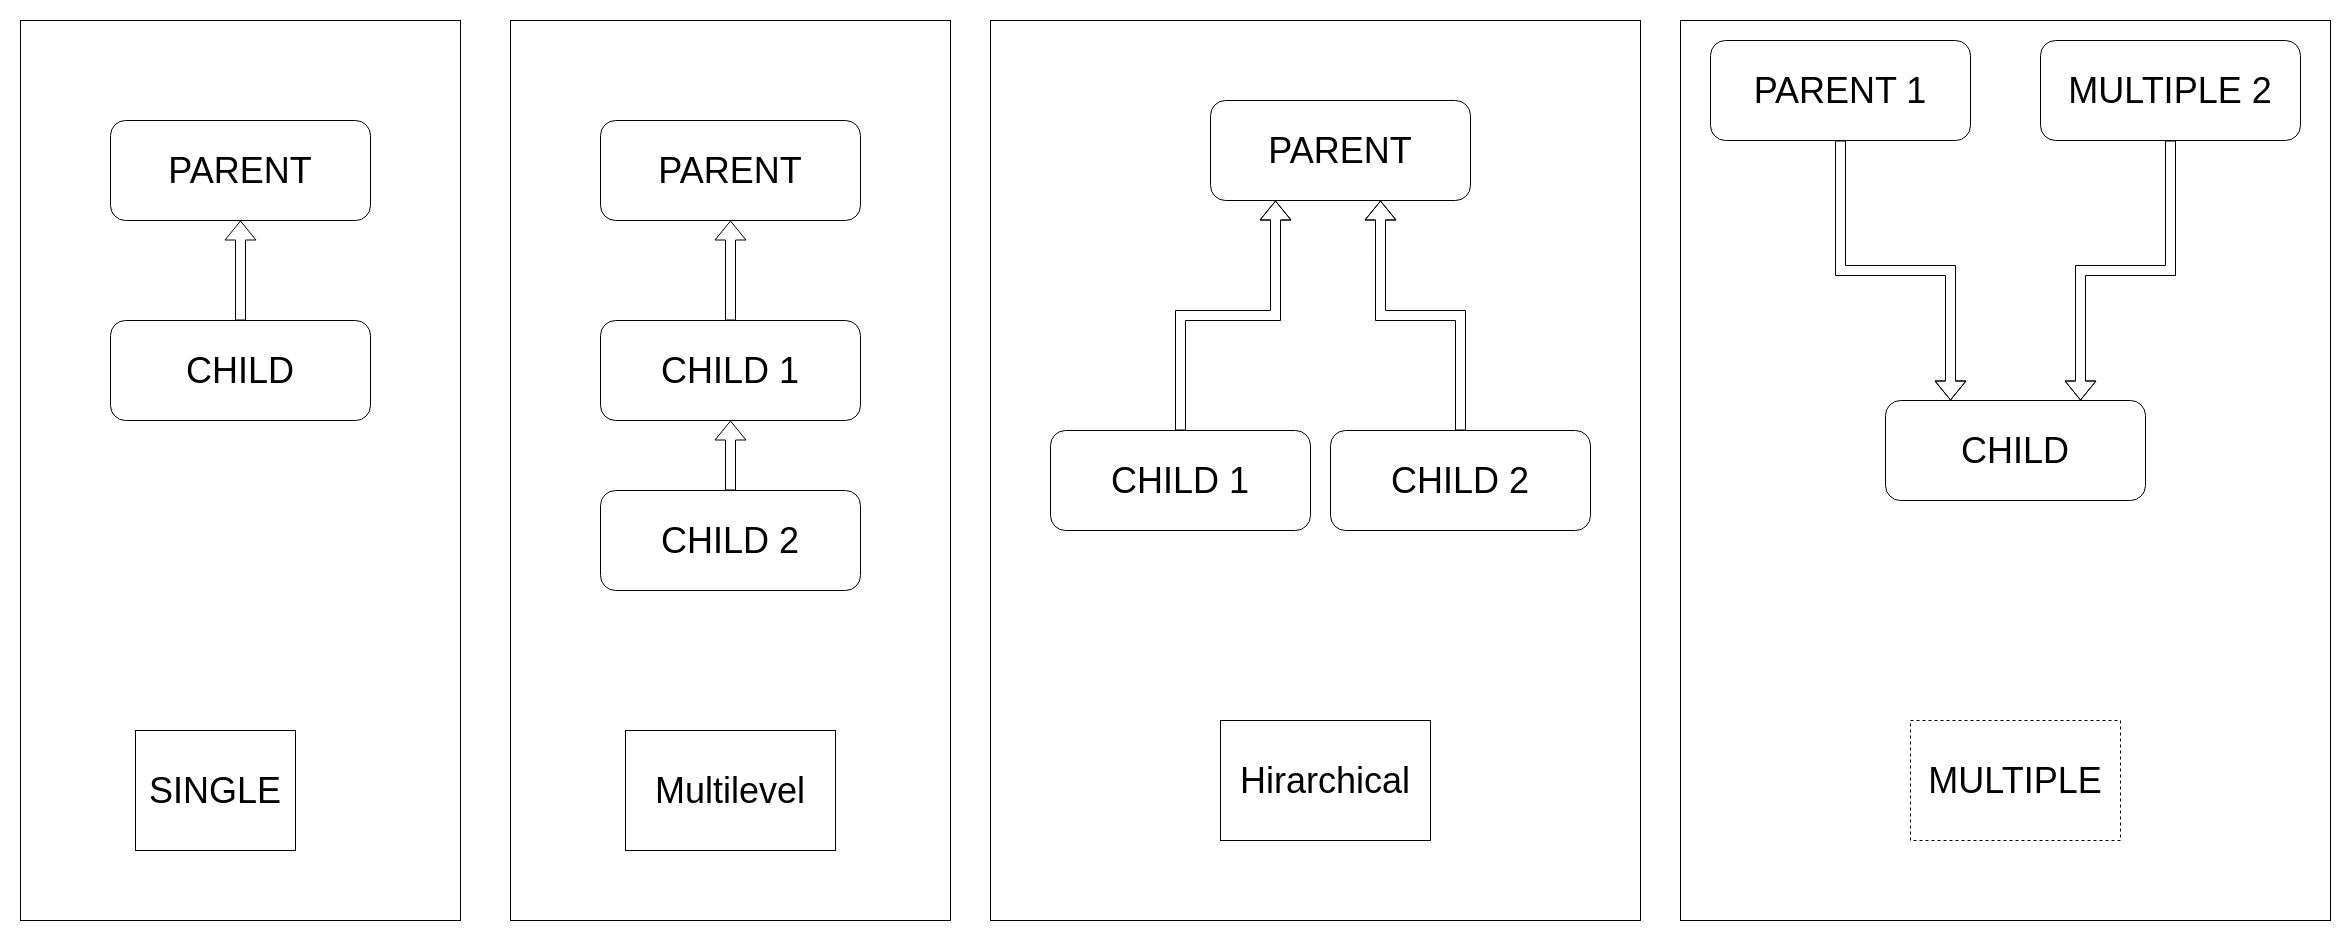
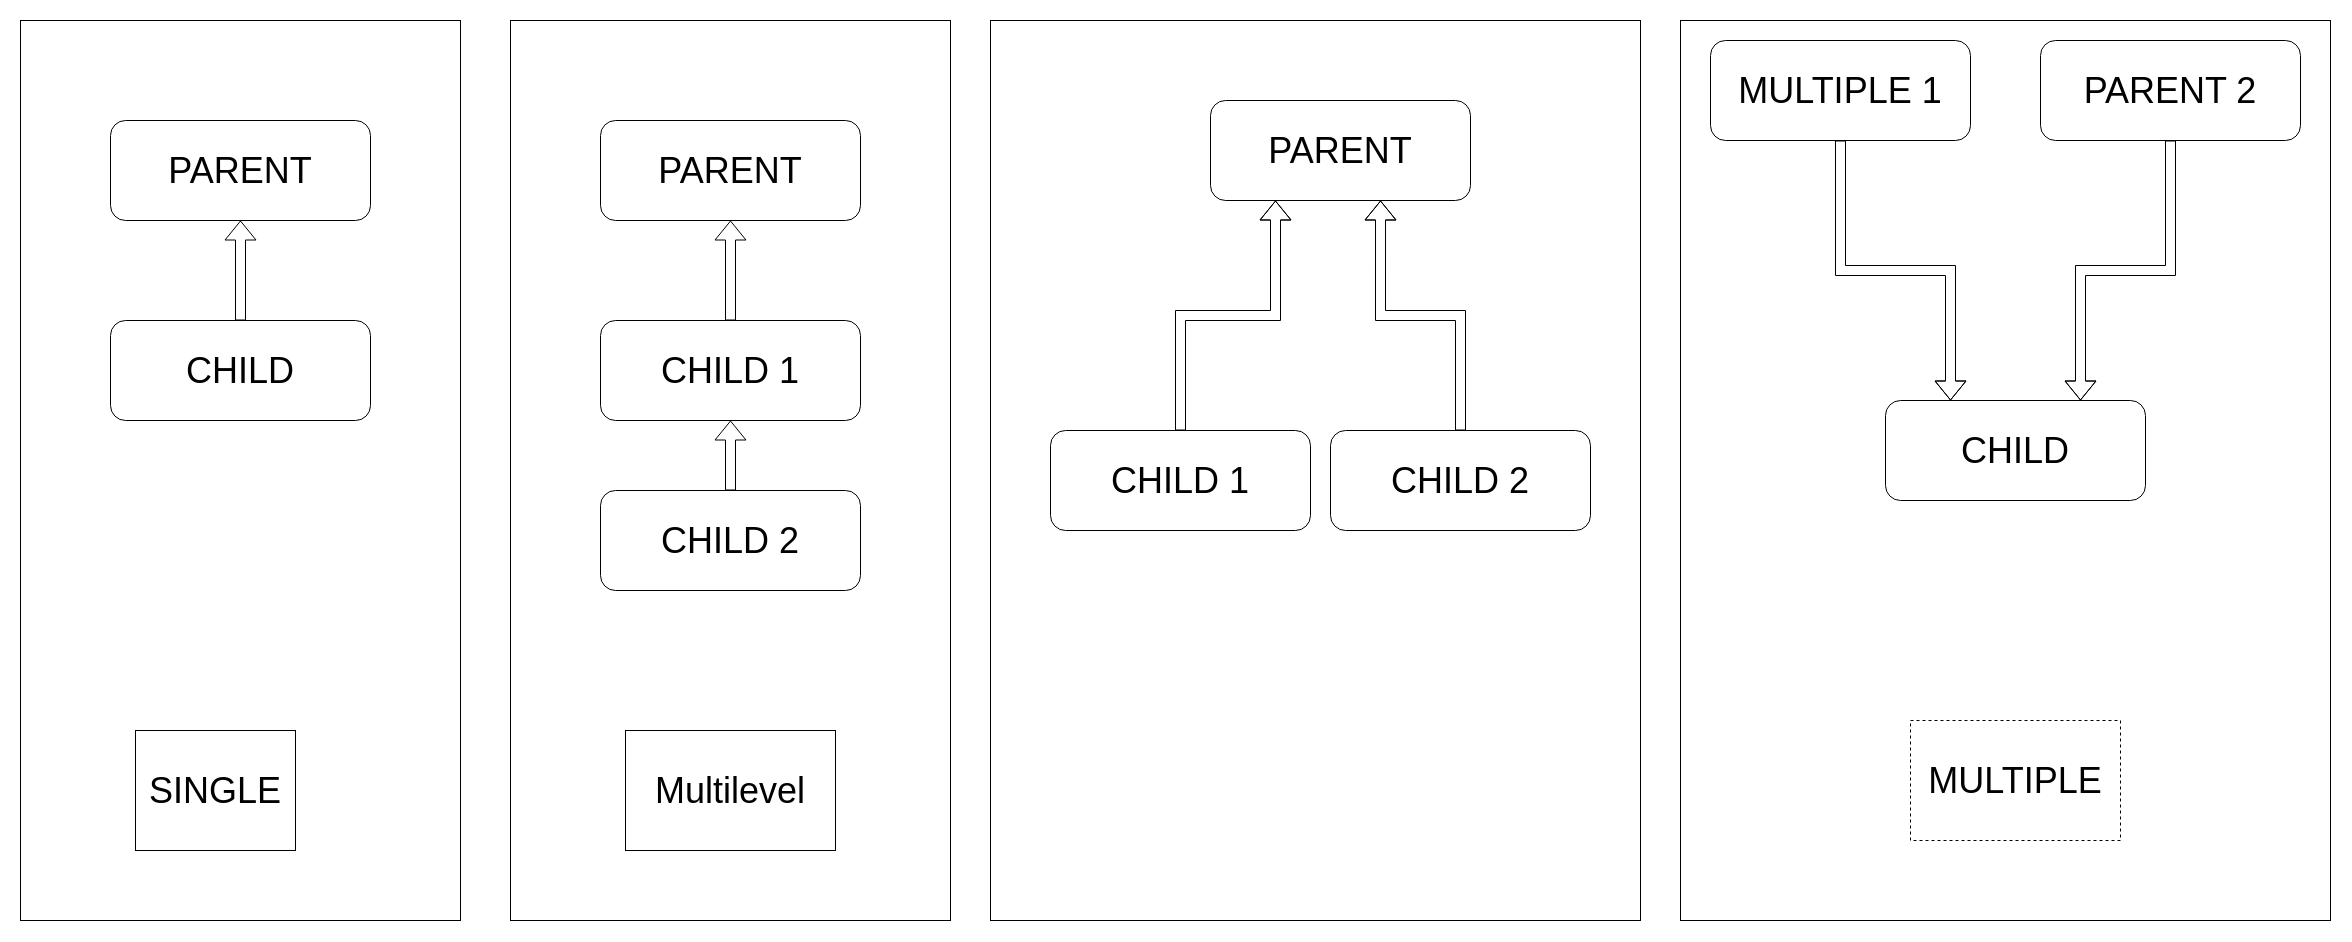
node "PARENT 1": label "PARENT 1" -> "MULTIPLE 1"
node "MULTIPLE 2": label "MULTIPLE 2" -> "PARENT 2"
node "Hirarchical": removed
